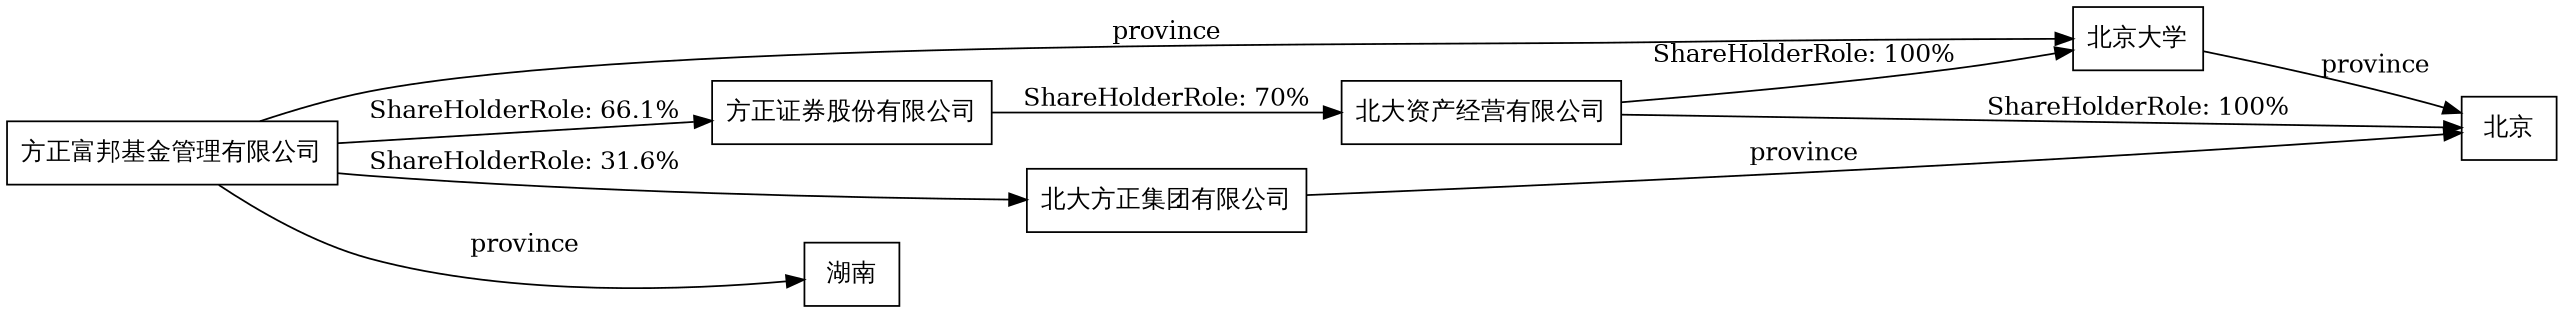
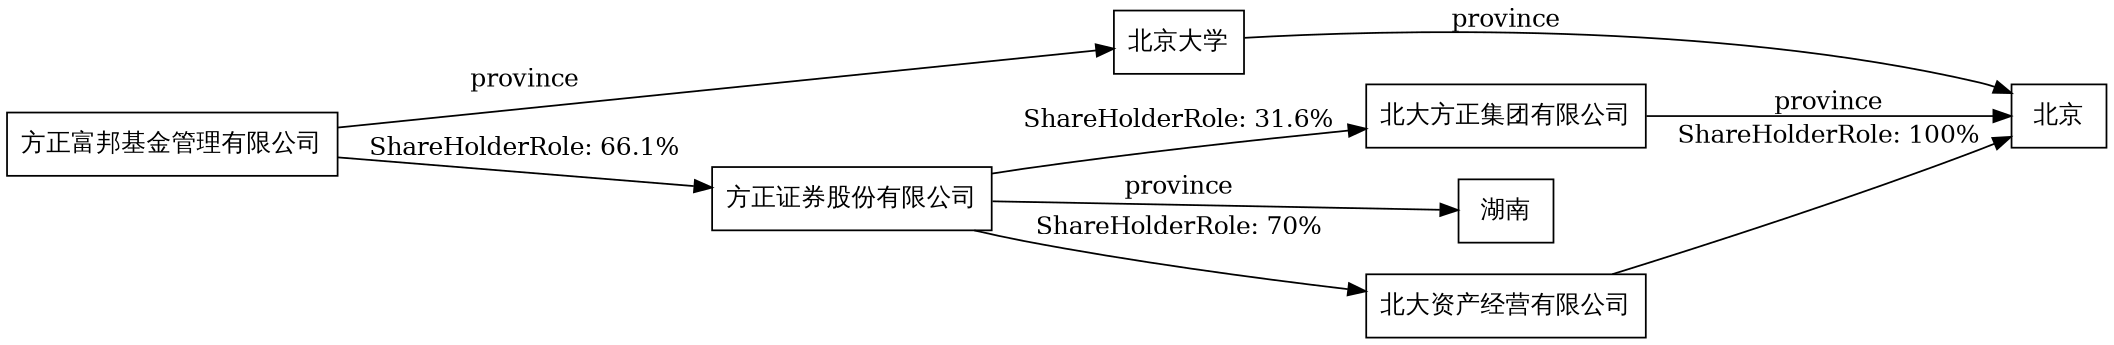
edge "北大资产经营有限公司" -> "北京大学": removed, label "ShareHolderRole: 100%"
edge "方正富邦基金管理有限公司" -> "北大方正集团有限公司": now "方正证券股份有限公司" -> "北大方正集团有限公司"
edge "方正富邦基金管理有限公司" -> "湖南": now "方正证券股份有限公司" -> "湖南"
